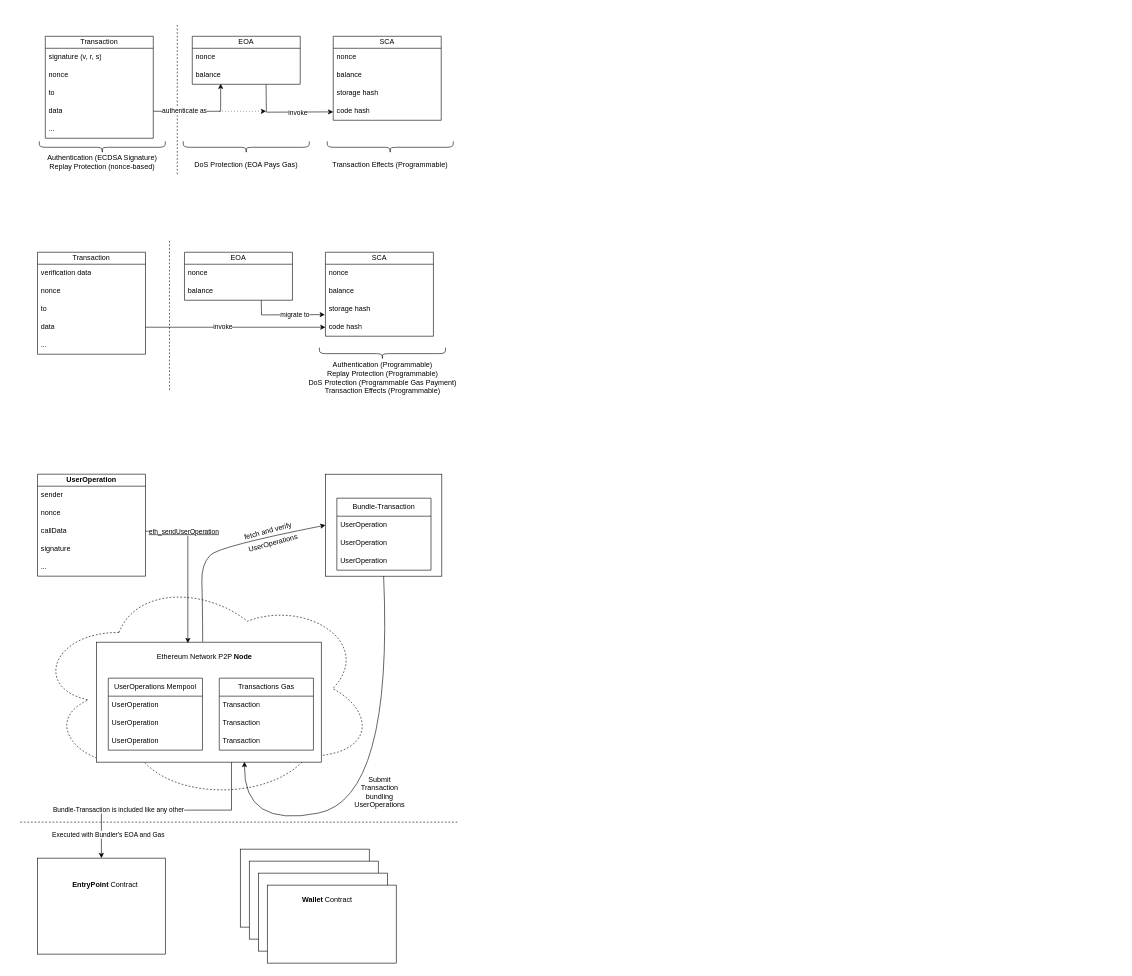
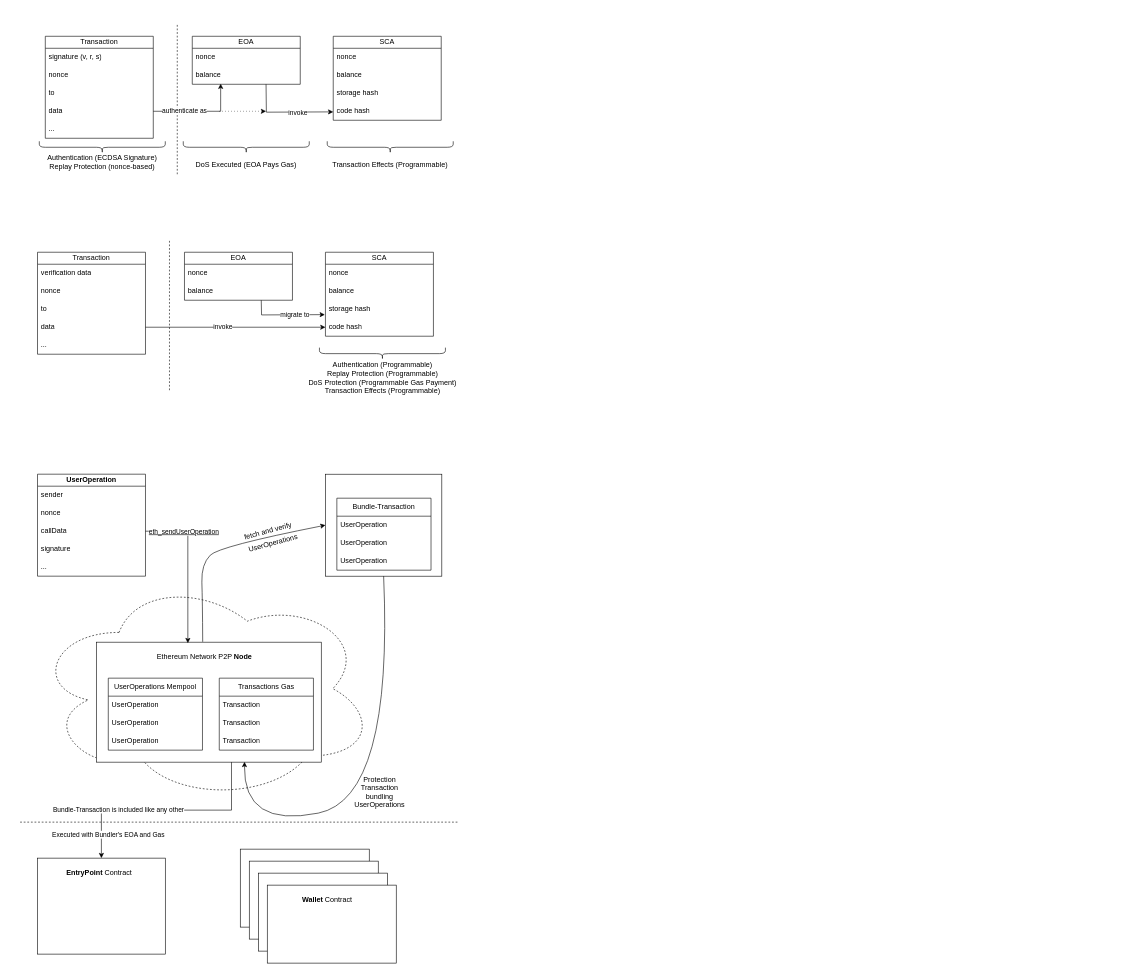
node "DoS Protection (EOA Pays Gas)": label "DoS Protection (EOA Pays Gas)" -> "DoS Executed (EOA Pays Gas)"
node "Submit Transaction bundling UserOperations": label "Submit Transaction bundling UserOperations" -> "Protection Transaction bundling UserOperations"
node "EntryPoint Contract": moved (105, 885) -> (99, 873)
